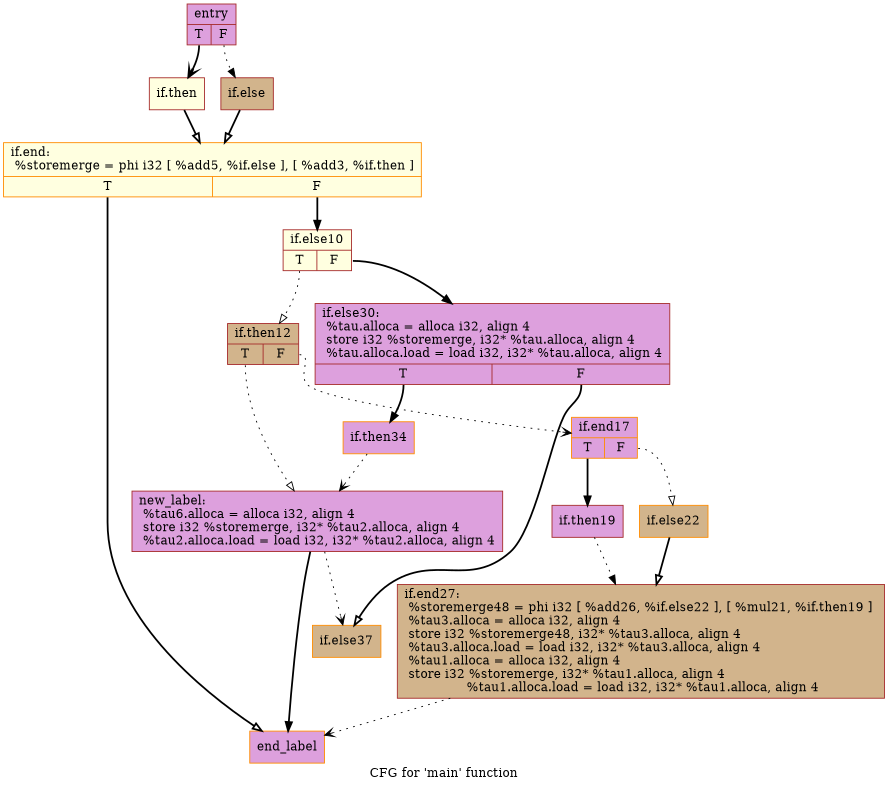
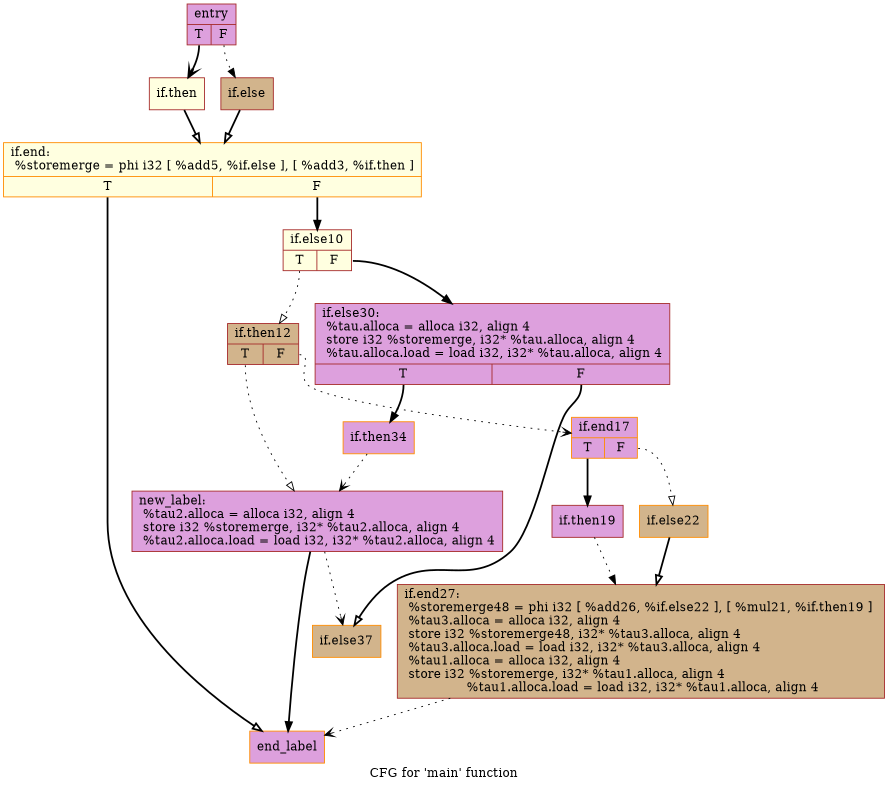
node "new_label:": text "%tau6.alloca = alloca i32, align 4" -> "%tau2.alloca = alloca i32, align 4"
